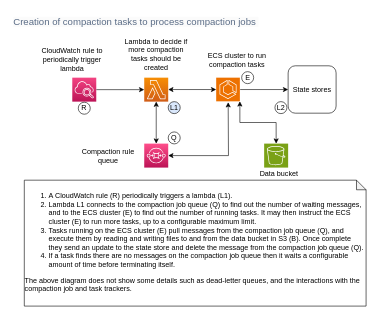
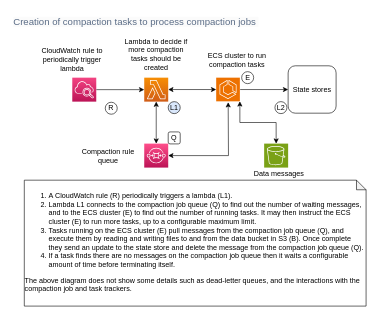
node "R": moved (84, 108) -> (111, 108)
node "Q": shape ellipse -> rounded rectangle
node "Data bucket": label "Data bucket" -> "Data messages"
